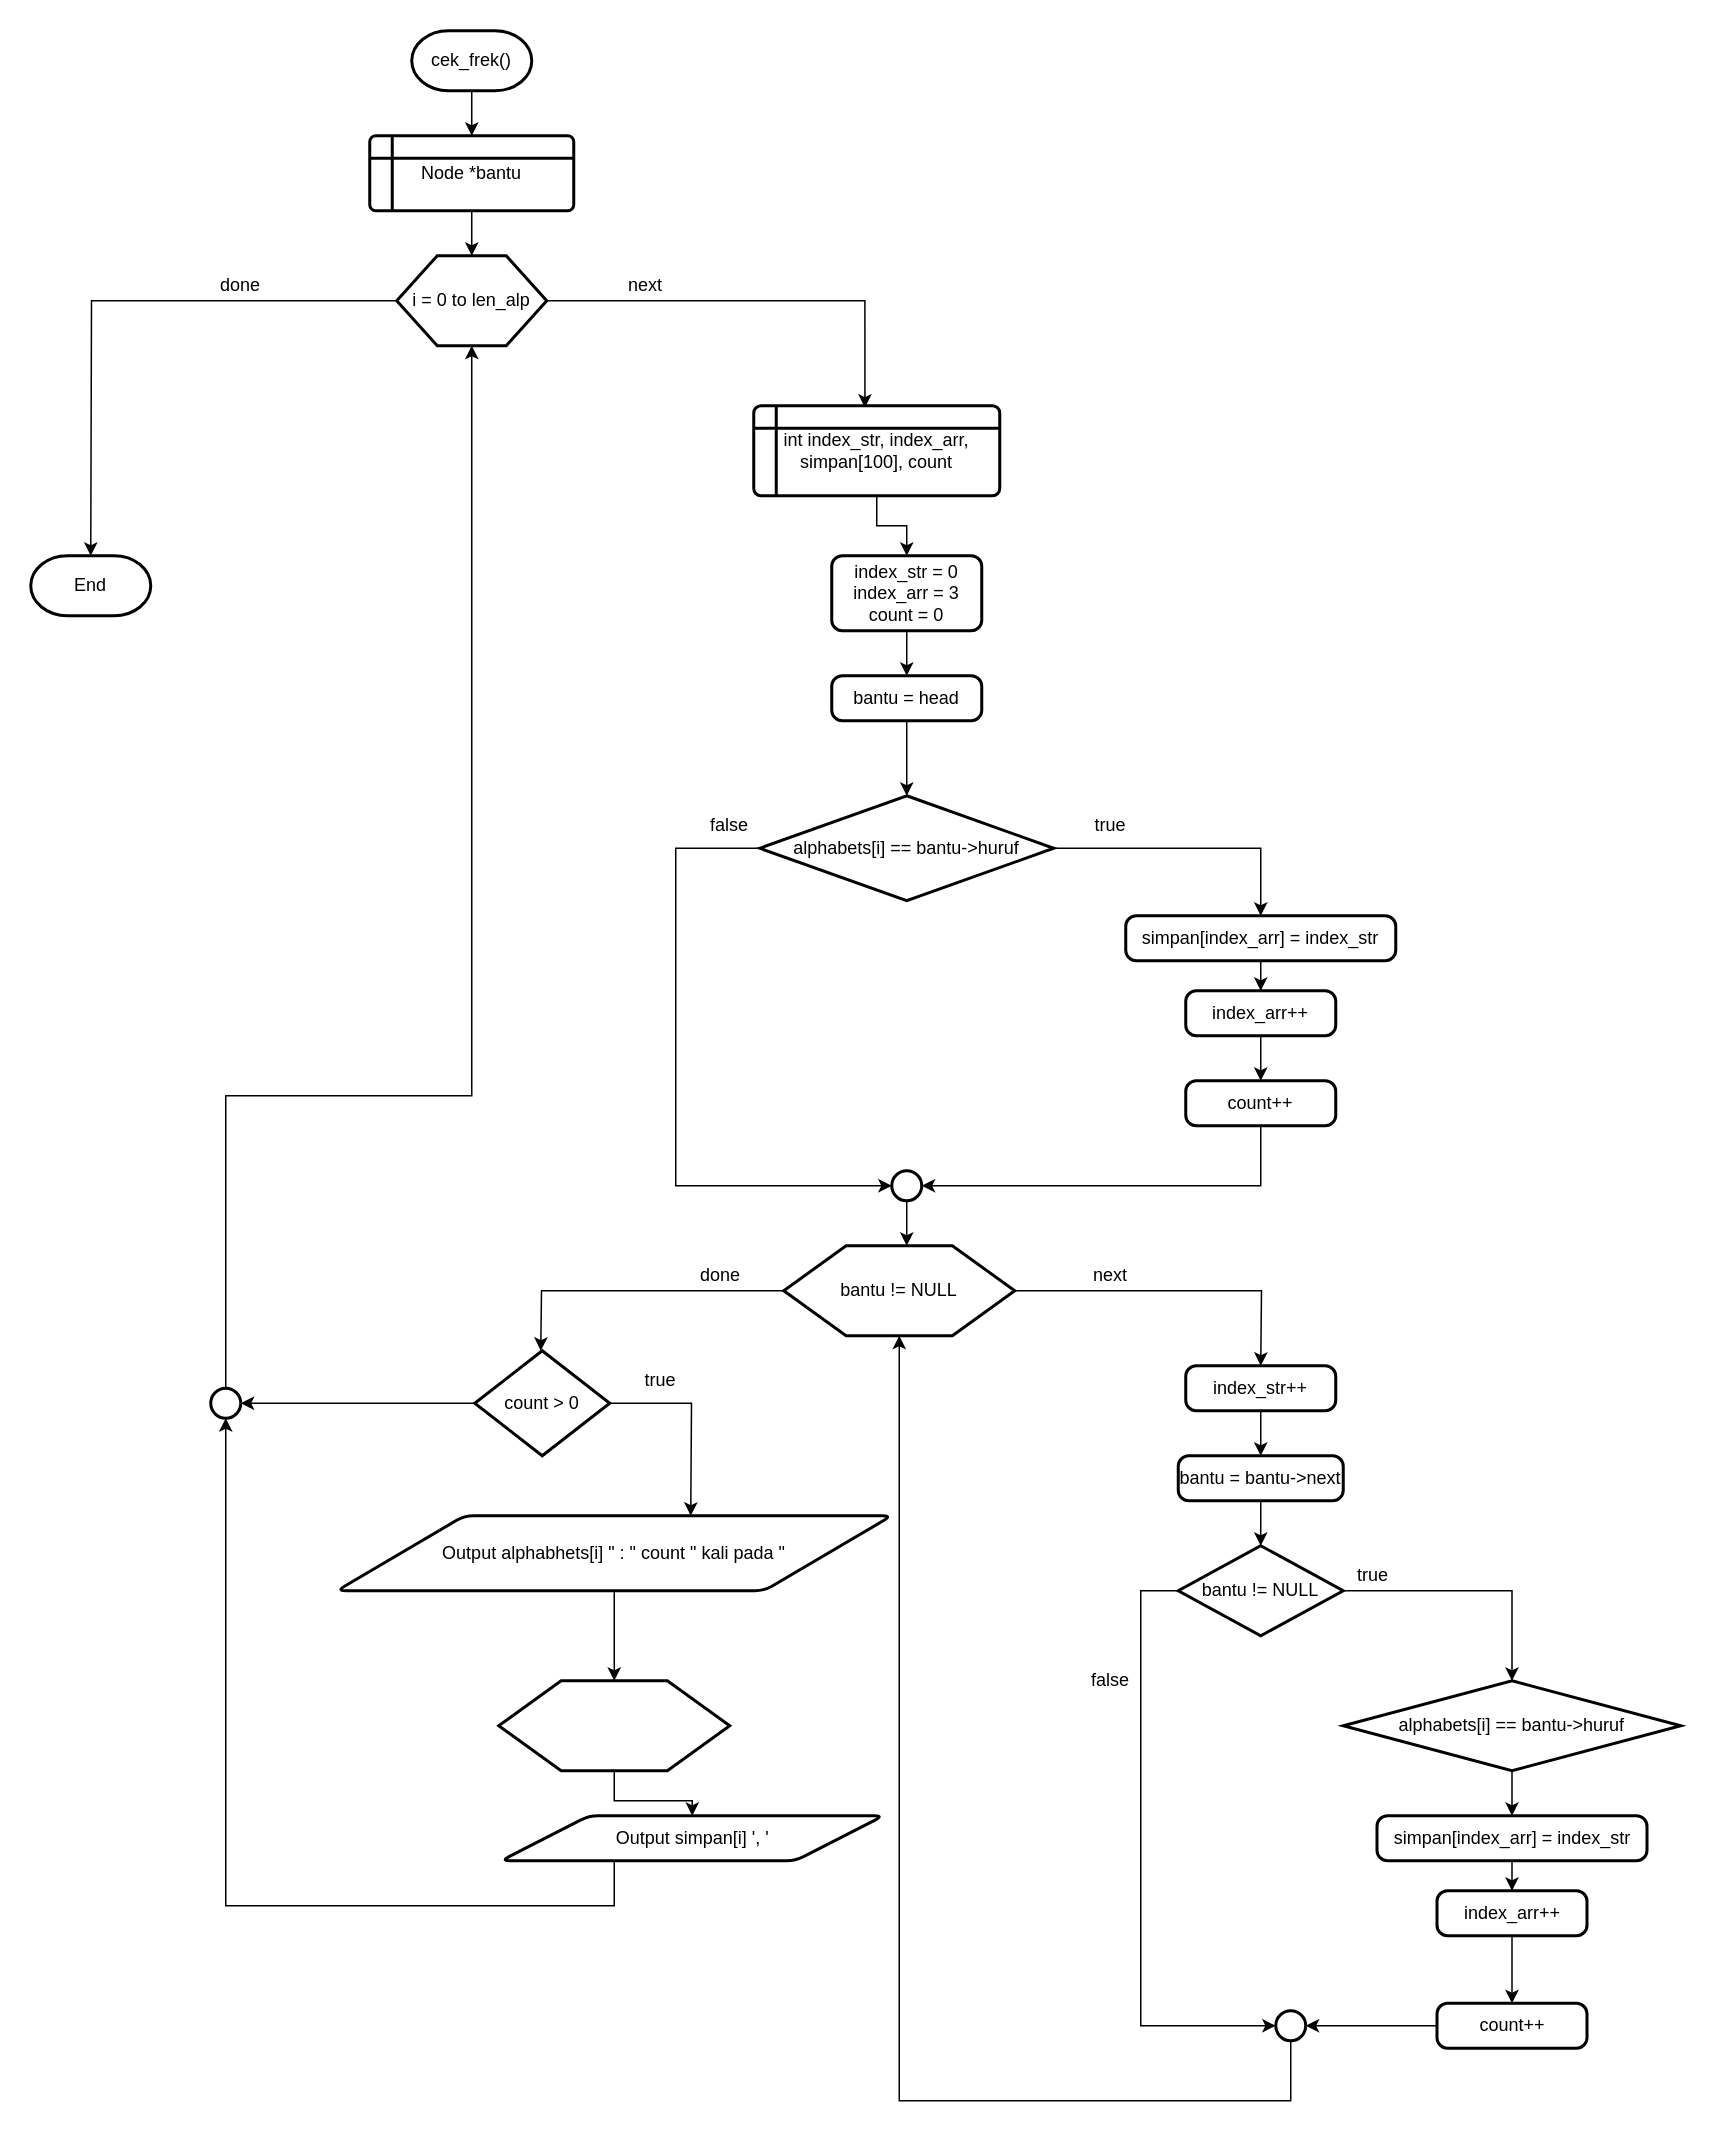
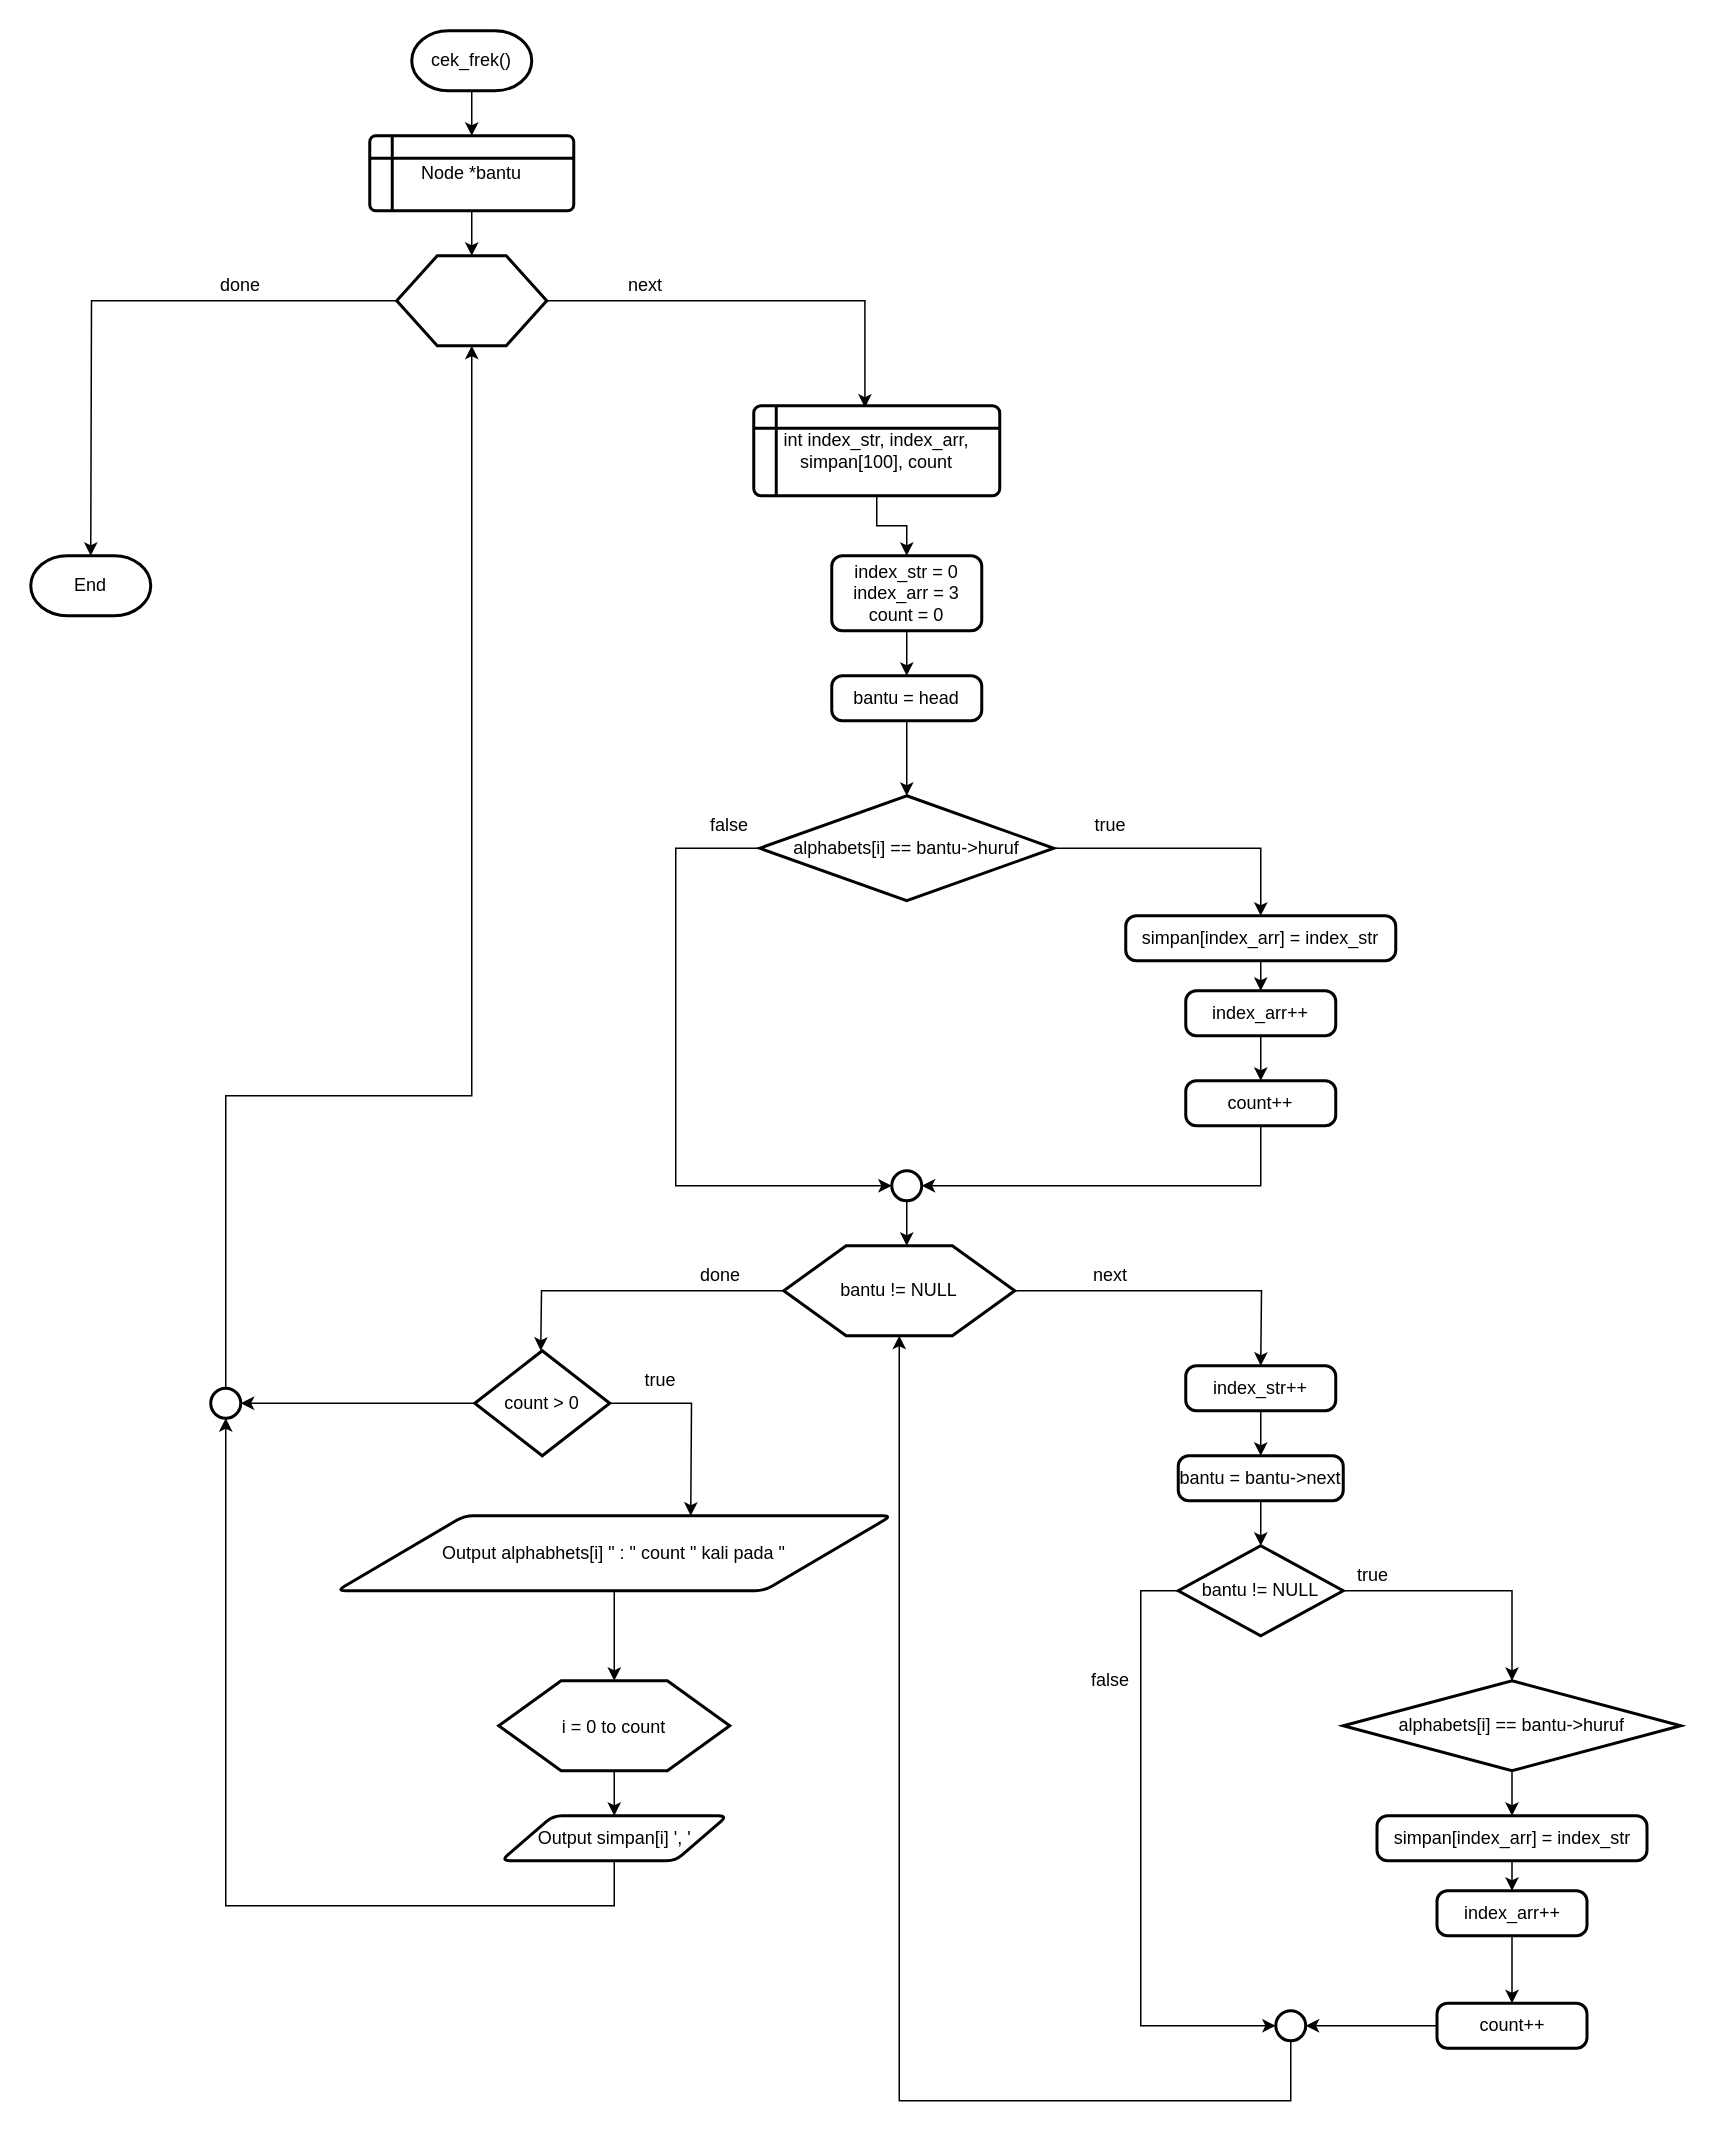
node "i = 0 to len_alp": removed
node "i = 0 to count": added
node "Output simpan[i] ', '": size 383x45 -> 227x45
